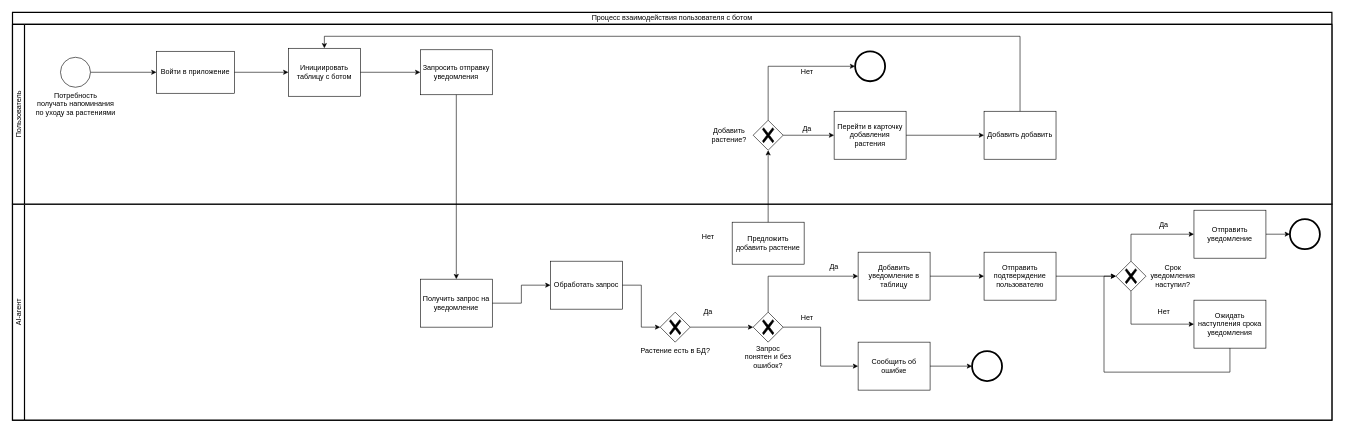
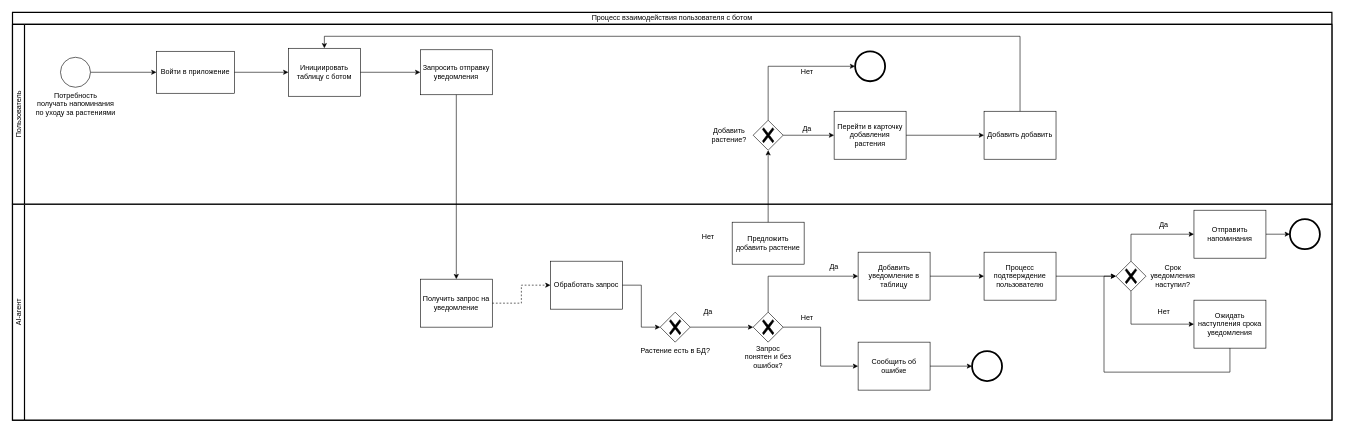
node "Отправить уведомление": label "Отправить уведомление" -> "Отправить напоминания"
node "Отправить подтверждение пользователю": label "Отправить подтверждение пользователю" -> "Процесс подтверждение пользователю"
edge "Получить запрос на уведомление" -> "Обработать запрос": style solid -> dashed
